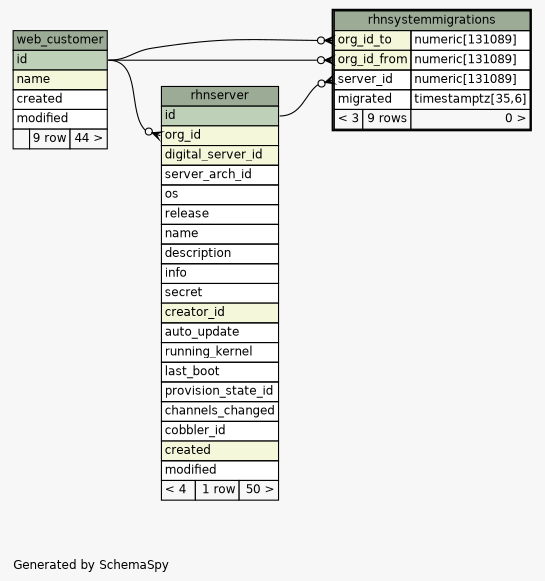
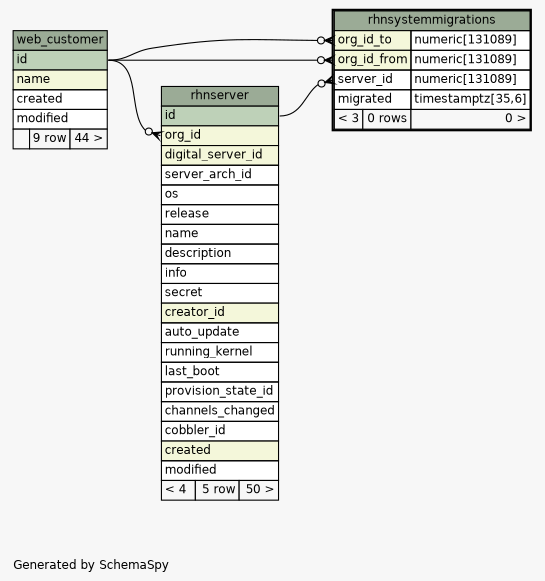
node "rhnsystemmigrations": text "9 rows" -> "0 rows"
node "rhnserver": text "1 row" -> "5 row"
